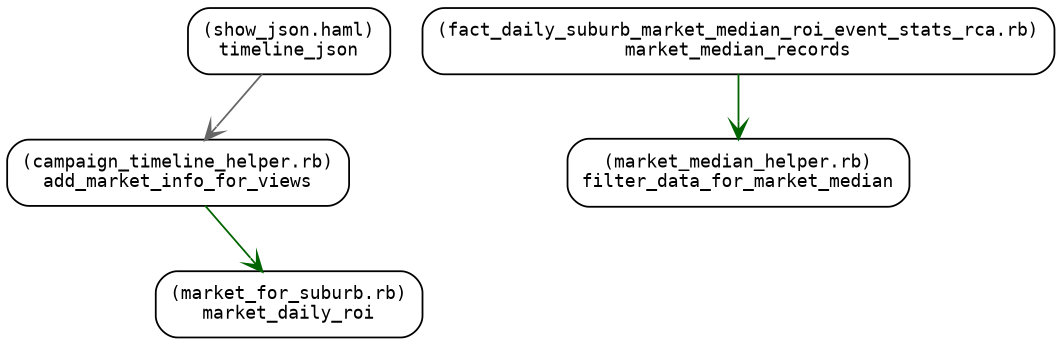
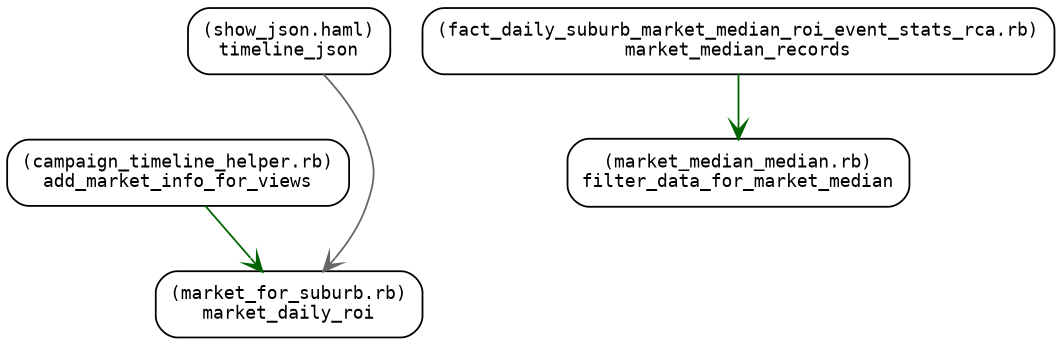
edge "(show_json.haml) timeline_json" -> "(campaign_timeline_helper.rb) add_market_info_for_views": now "(show_json.haml) timeline_json" -> "(market_for_suburb.rb) market_daily_roi"
node "(market_median_helper.rb) filter_data_for_market_median": label "(market_median_helper.rb) filter_data_for_market_median" -> "(market_median_median.rb) filter_data_for_market_median"
